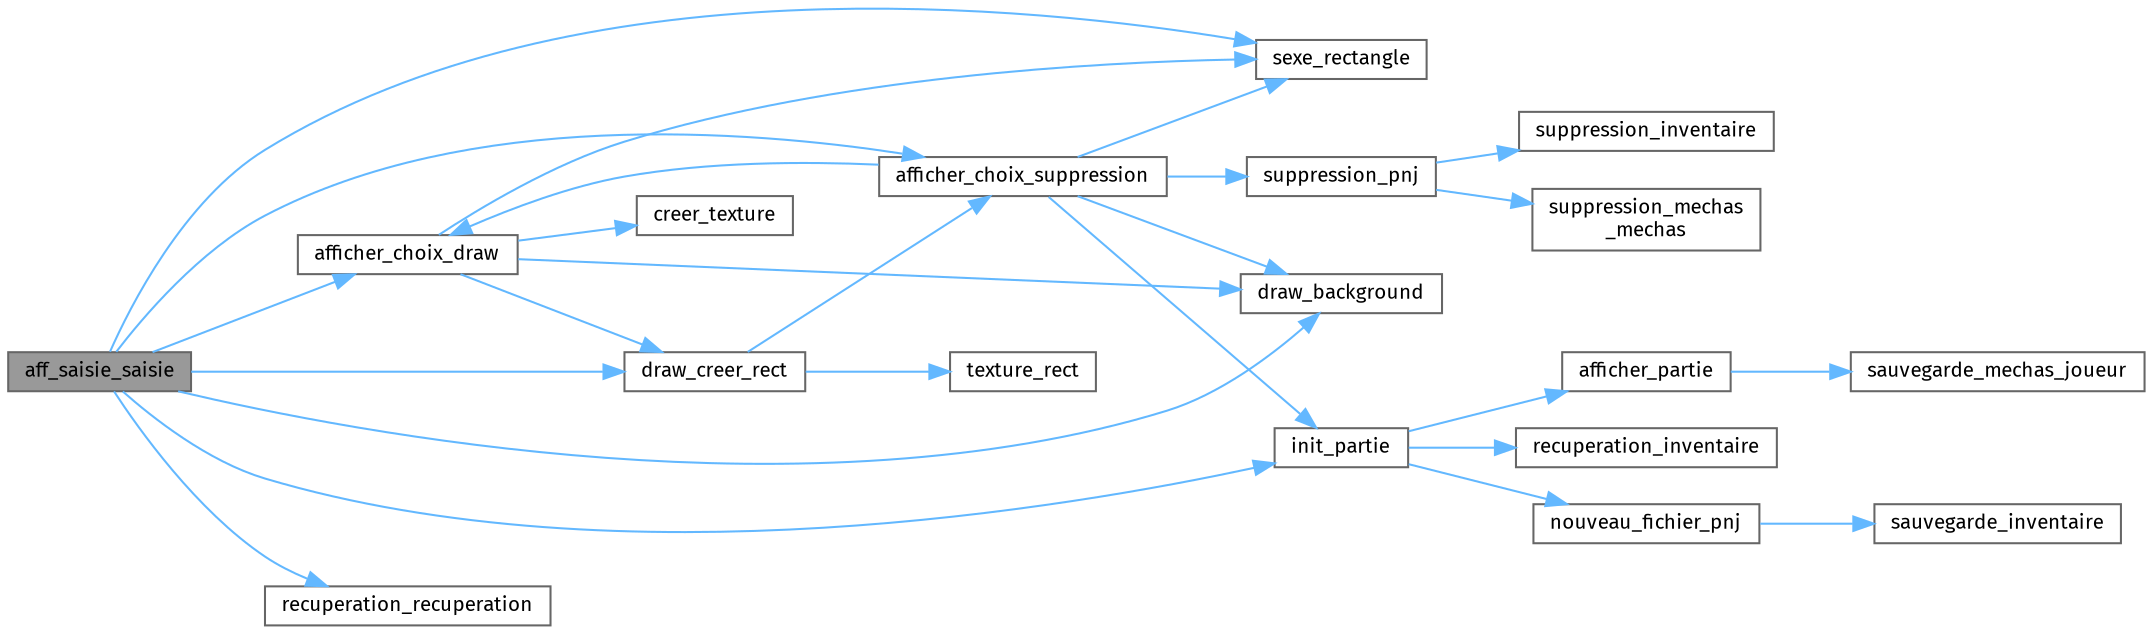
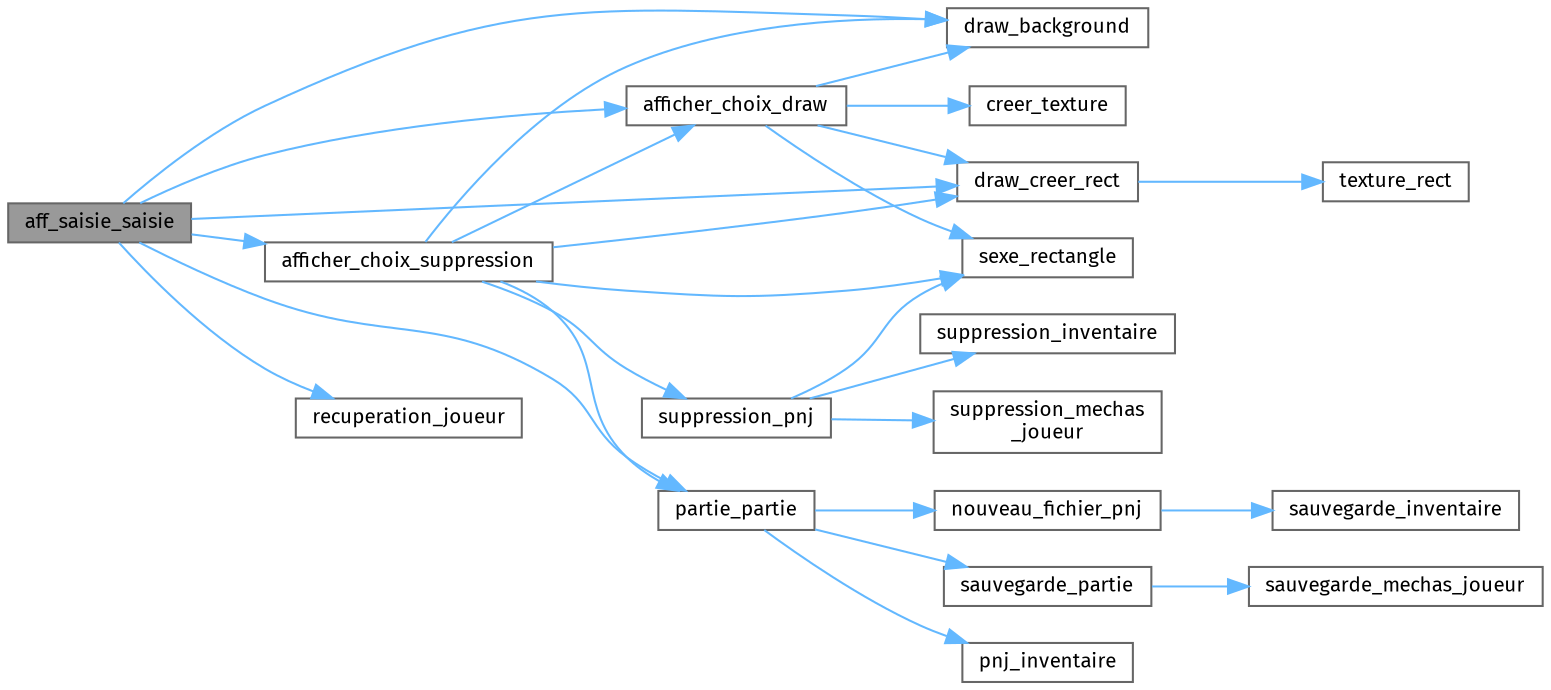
edge "aff_saisie_saisie" -> "sexe_rectangle": now "suppression_pnj" -> "sexe_rectangle"
node "suppression_mechas _mechas": label "suppression_mechas _mechas" -> "suppression_mechas _joueur"
edge "draw_creer_rect" -> "afficher_choix_suppression": reversed
node "afficher_partie": label "afficher_partie" -> "sauvegarde_partie"
node "init_partie": label "init_partie" -> "partie_partie"
node "recuperation_inventaire": label "recuperation_inventaire" -> "pnj_inventaire"
node "recuperation_recuperation": label "recuperation_recuperation" -> "recuperation_joueur"
